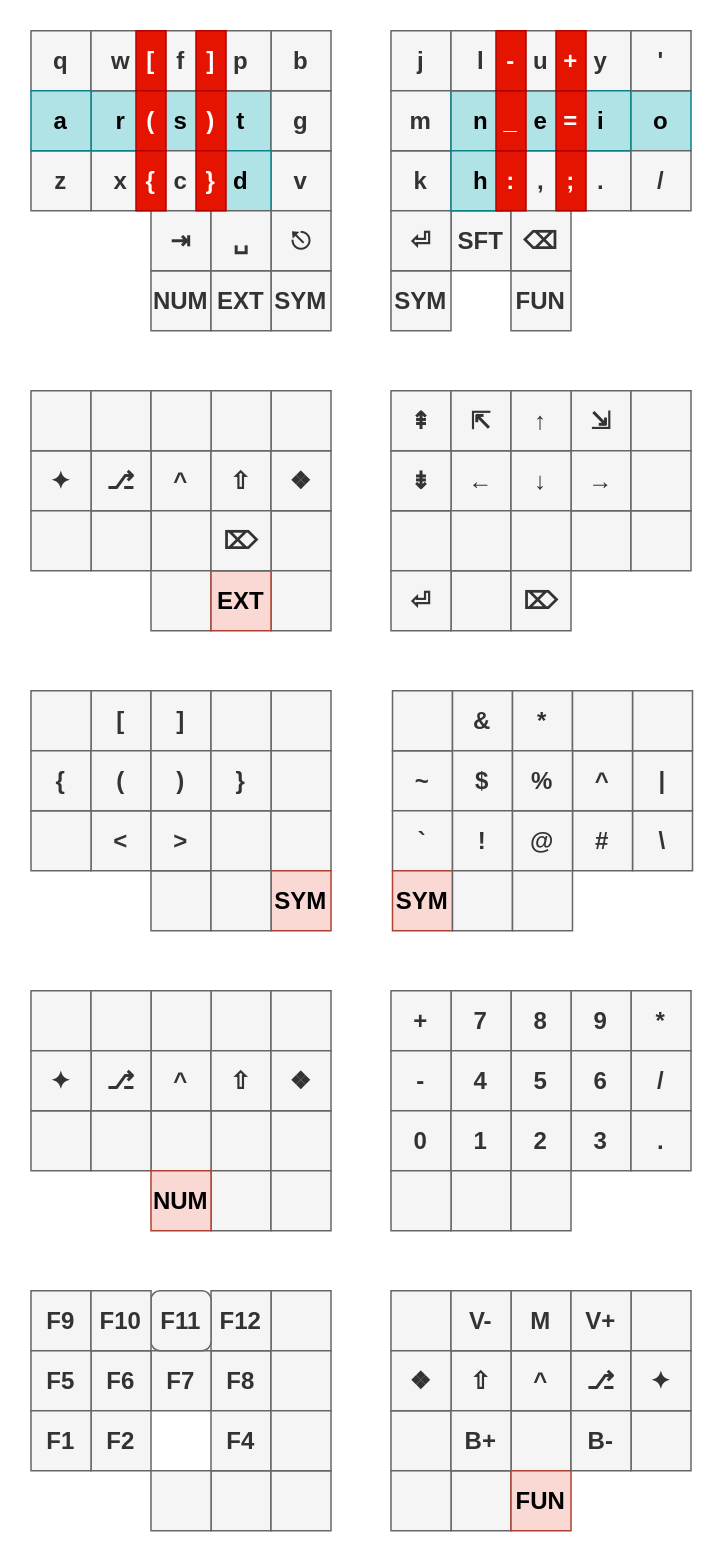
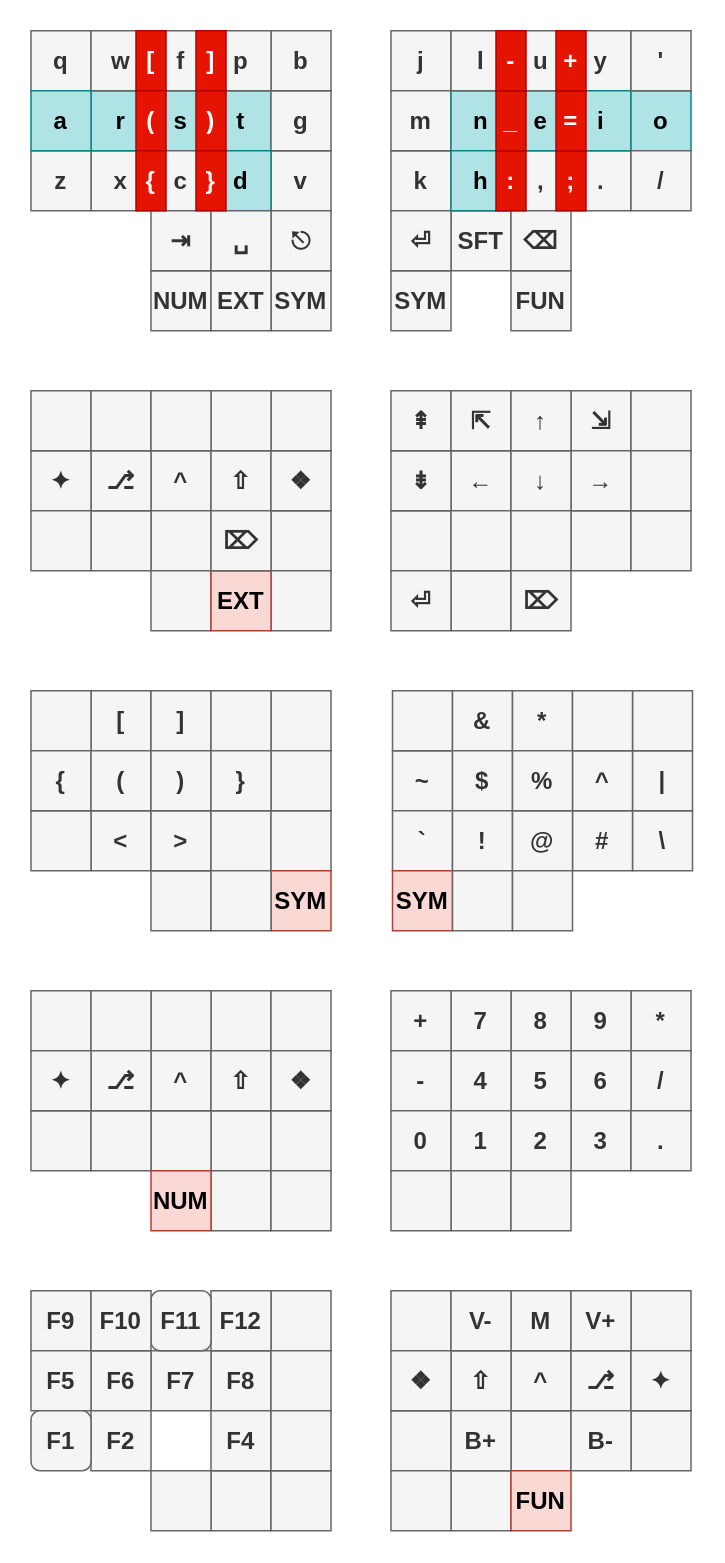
node "F1": shape rectangle -> rounded rectangle
